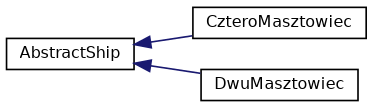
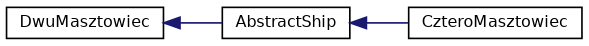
edge "DwuMasztowiec" -> "AbstractShip": reversed
